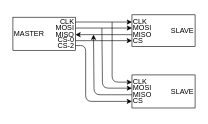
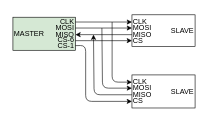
node "MASTER": fillcolor #ffffff -> #d5e8d4
node "CS-0": label "CS-0" -> "CS-6"
node "CS-2": label "CS-2" -> "CS-1"
